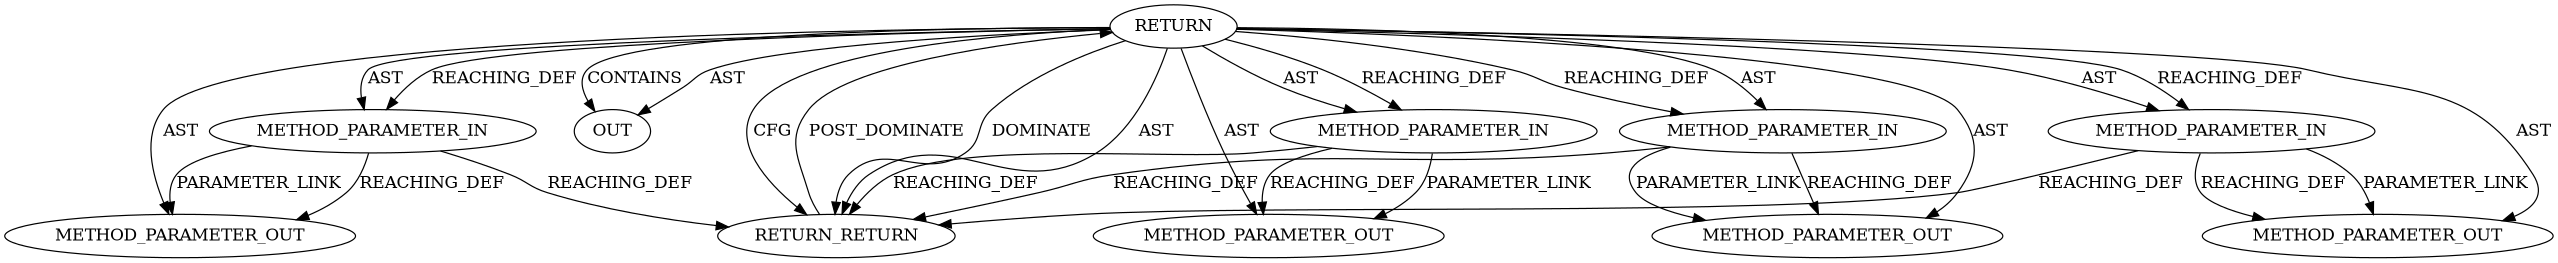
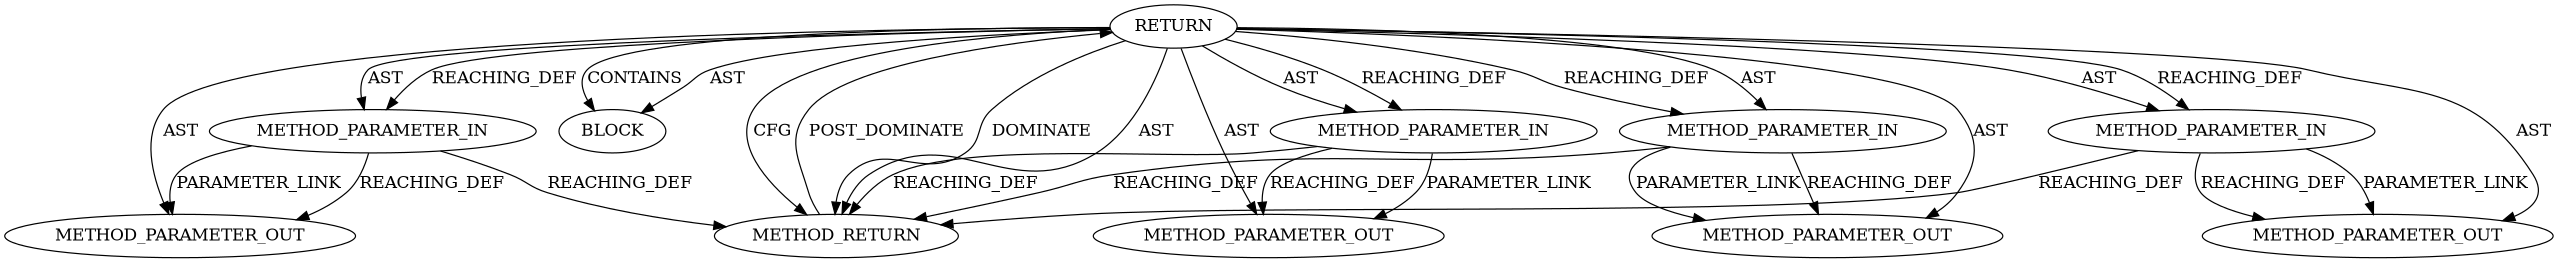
node "OUT": label "OUT" -> "BLOCK"
node "RETURN_RETURN": label "RETURN_RETURN" -> "METHOD_RETURN"
